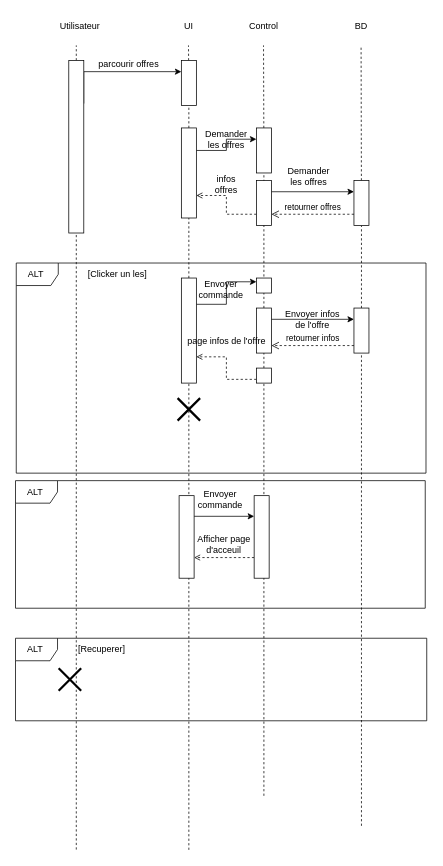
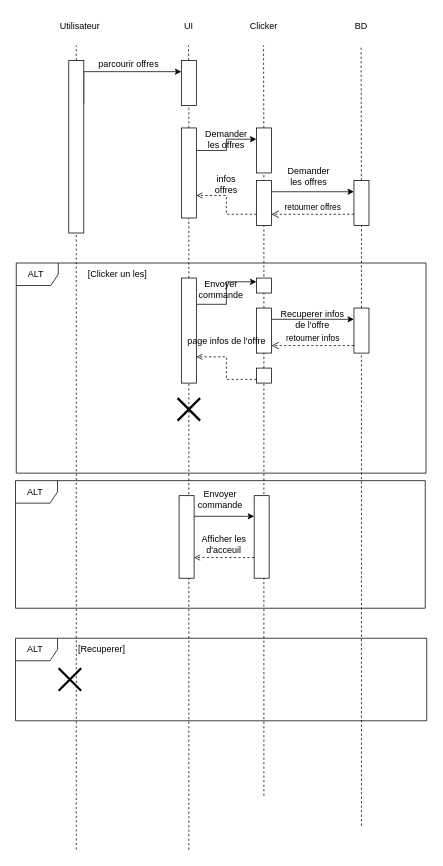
node "Control": label "Control" -> "Clicker"
node "Envoyer infos de l'offre": label "Envoyer infos de l'offre" -> "Recuperer infos de l'offre"
node "Afficher page d'acceuil": label "Afficher page d'acceuil" -> "Afficher les d'acceuil"
